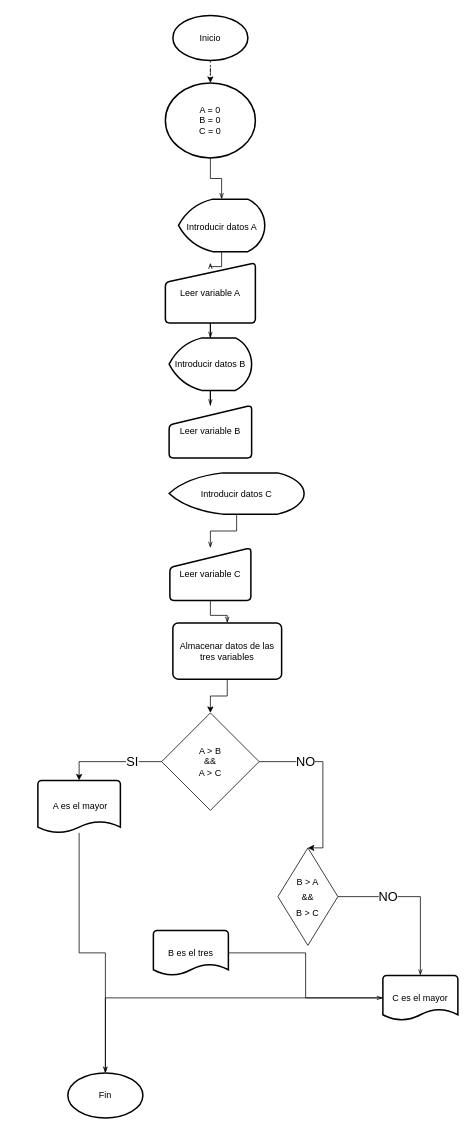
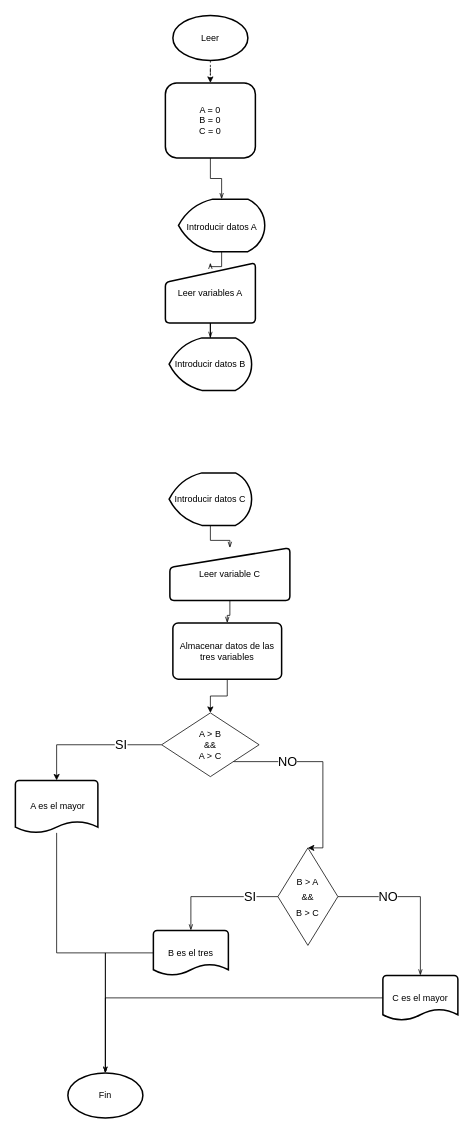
node "Inicio": label "Inicio" -> "Leer"
node "A = 0 B = 0 C = 0": shape ellipse -> rounded rectangle
node "Leer variable A": label "Leer variable A" -> "Leer variables A"
edge "Introducir datos B" -> "Leer variable B": removed
node "Leer variable B": removed
node "Introducir datos C": size 135x41 -> 83x53
node "Leer variable C": size 81x53 -> 120x53
node "A > B && A > C": size 98x98 -> 98x64
node "A es el mayor": moved (79, 807) -> (57, 807)
edge "B > A && B > C" -> "B es el tres": added, label "SI"
edge "B es el tres" -> "C es el mayor": now "B es el tres" -> "Fin"
